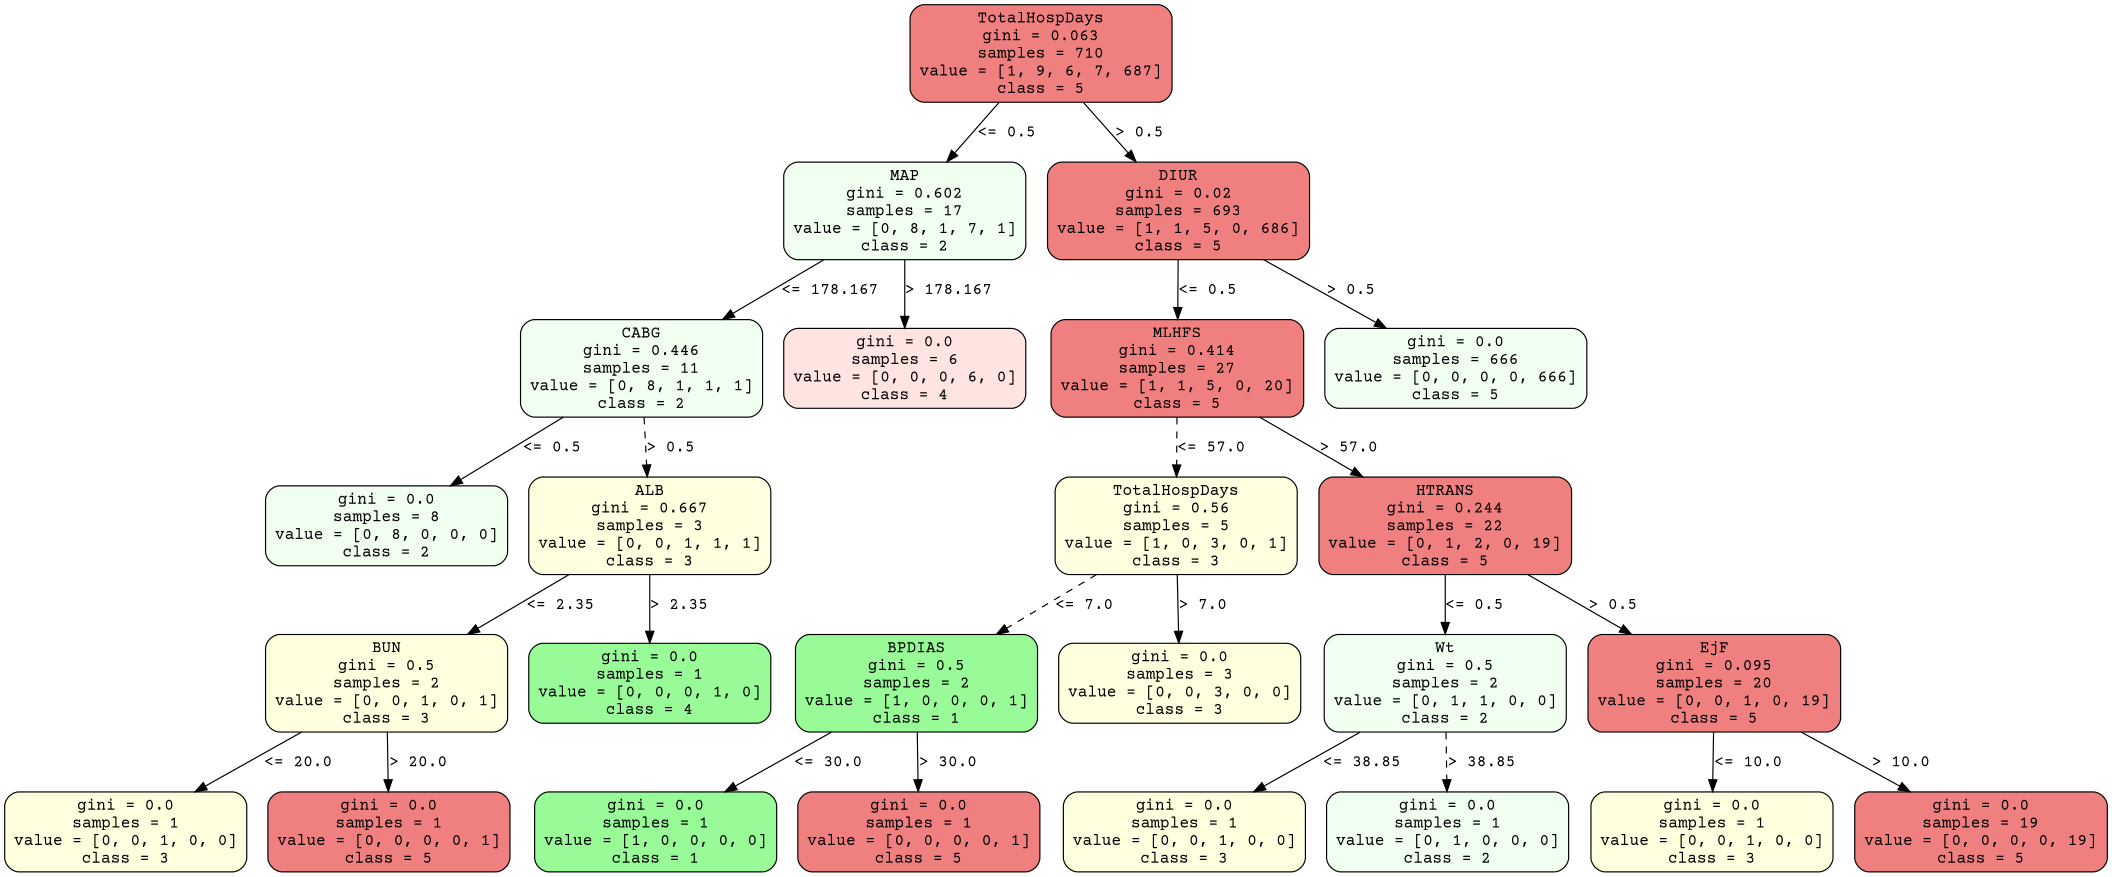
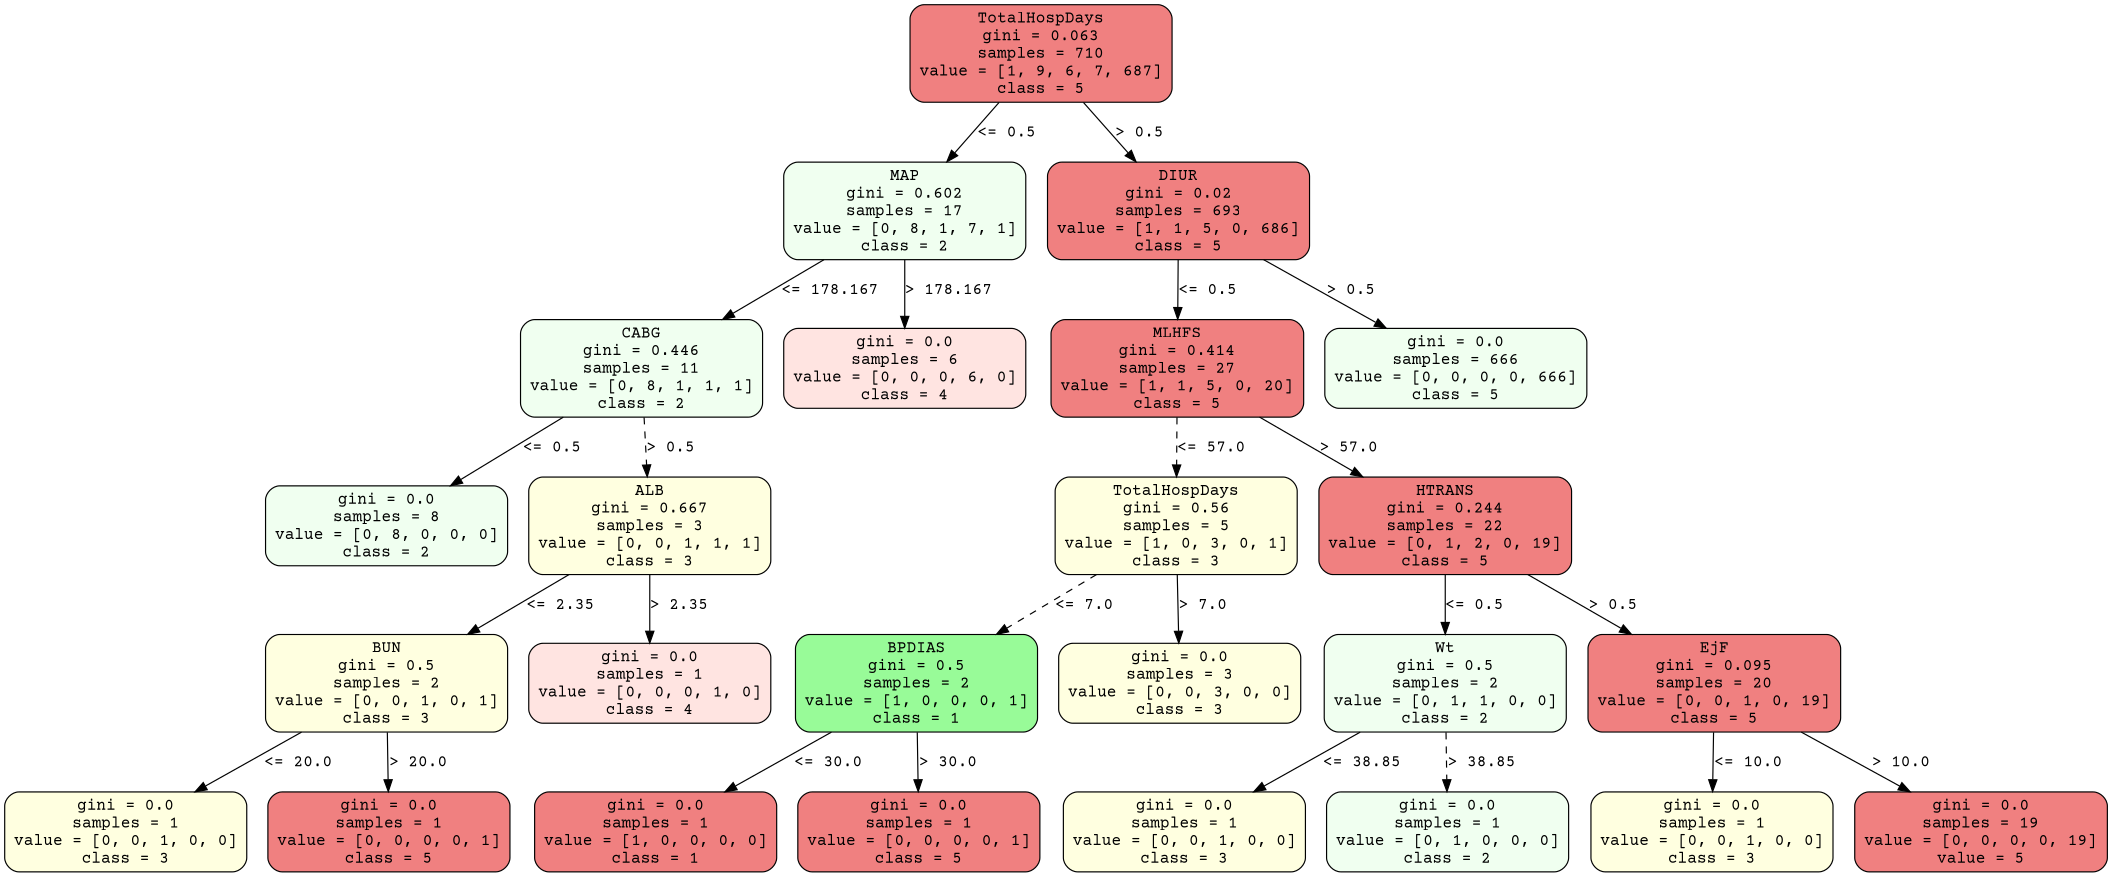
node "gini = 0.0 samples = 1 value = [0, 0, 0, 1, 0] class = 4": fillcolor palegreen -> mistyrose
node "gini = 0.0 samples = 1 value = [1, 0, 0, 0, 0] class = 1": fillcolor palegreen -> lightcoral
node "gini = 0.0 samples = 19 value = [0, 0, 0, 0, 19] class = 5": label "gini = 0.0 samples = 19 value = [0, 0, 0, 0, 19] class = 5" -> "gini = 0.0 samples = 19 value = [0, 0, 0, 0, 19] value = 5"
